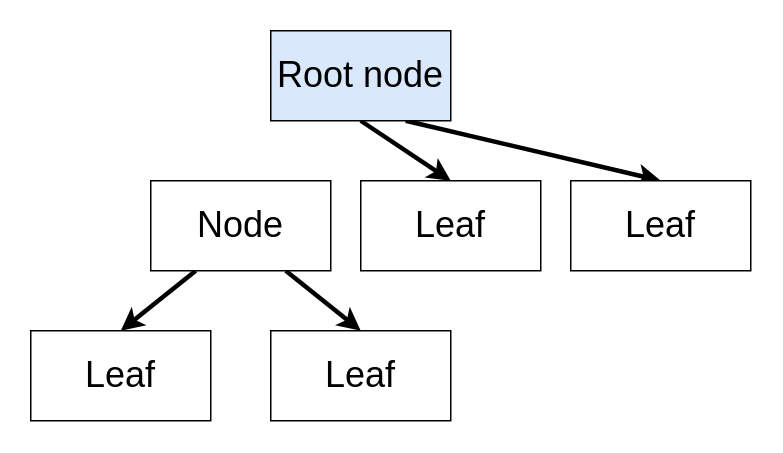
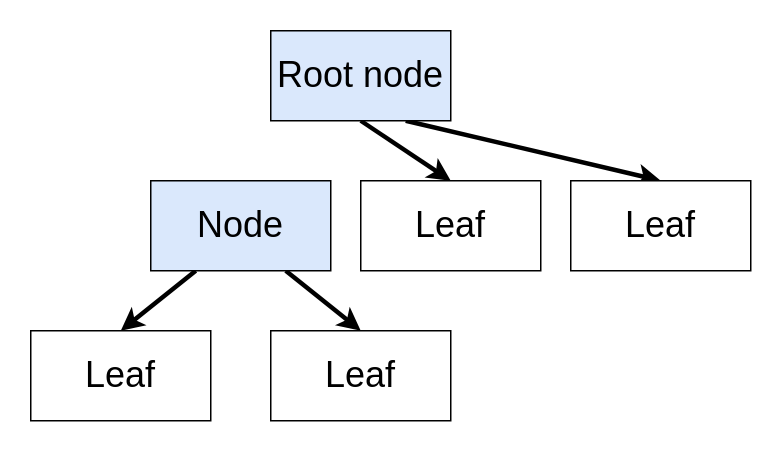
node "Node": fillcolor #ffffff -> #dae8fc
